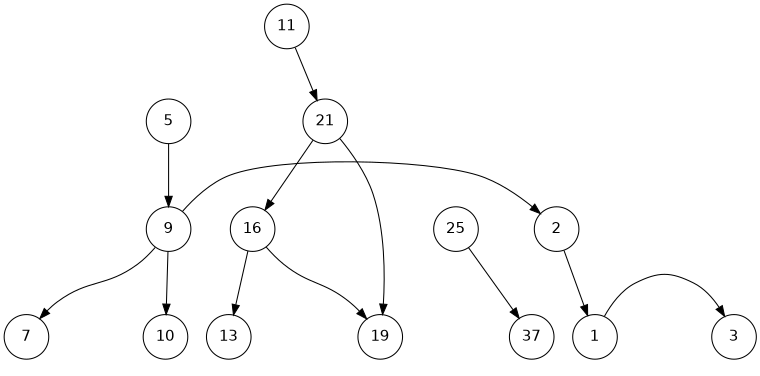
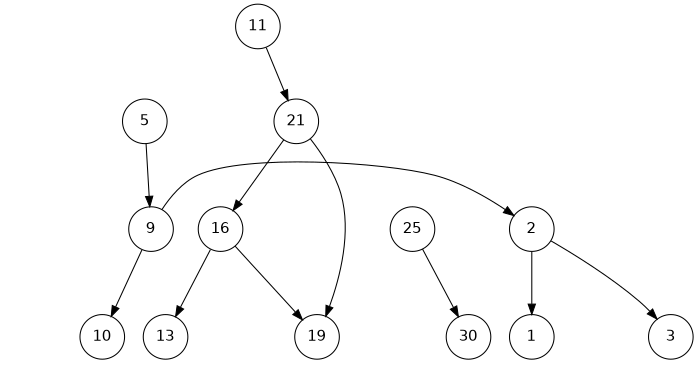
edge "1" -> "3": now "2" -> "3"
node "7": removed
node "37": label "37" -> "30"
